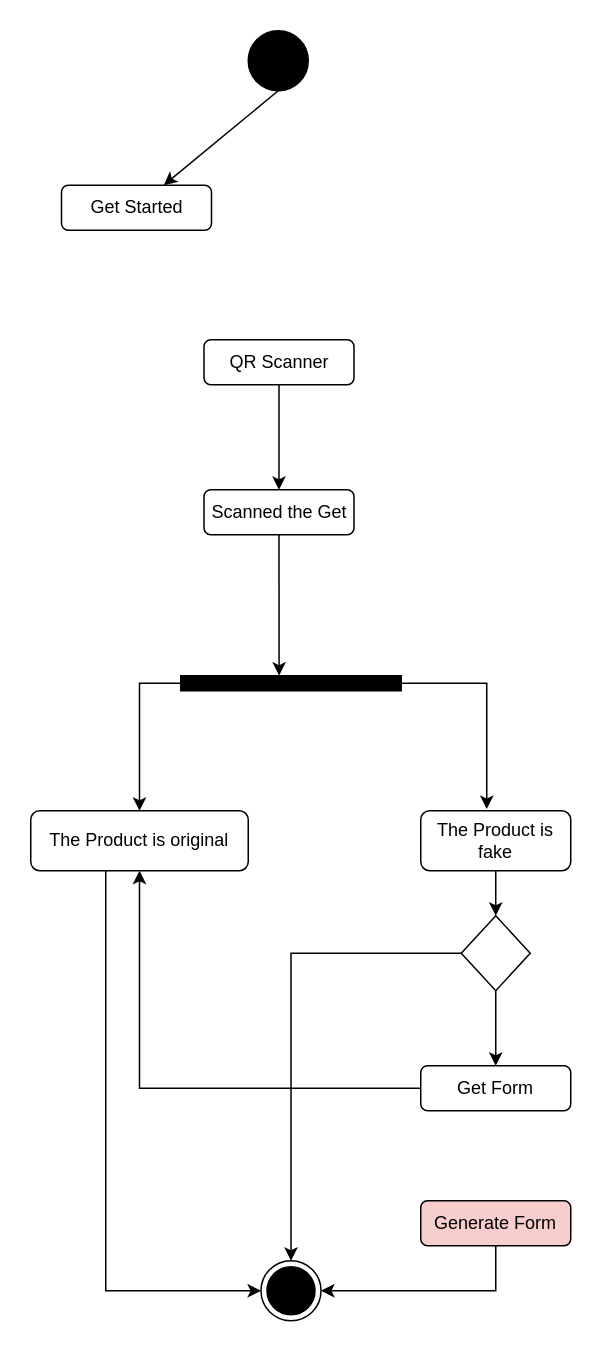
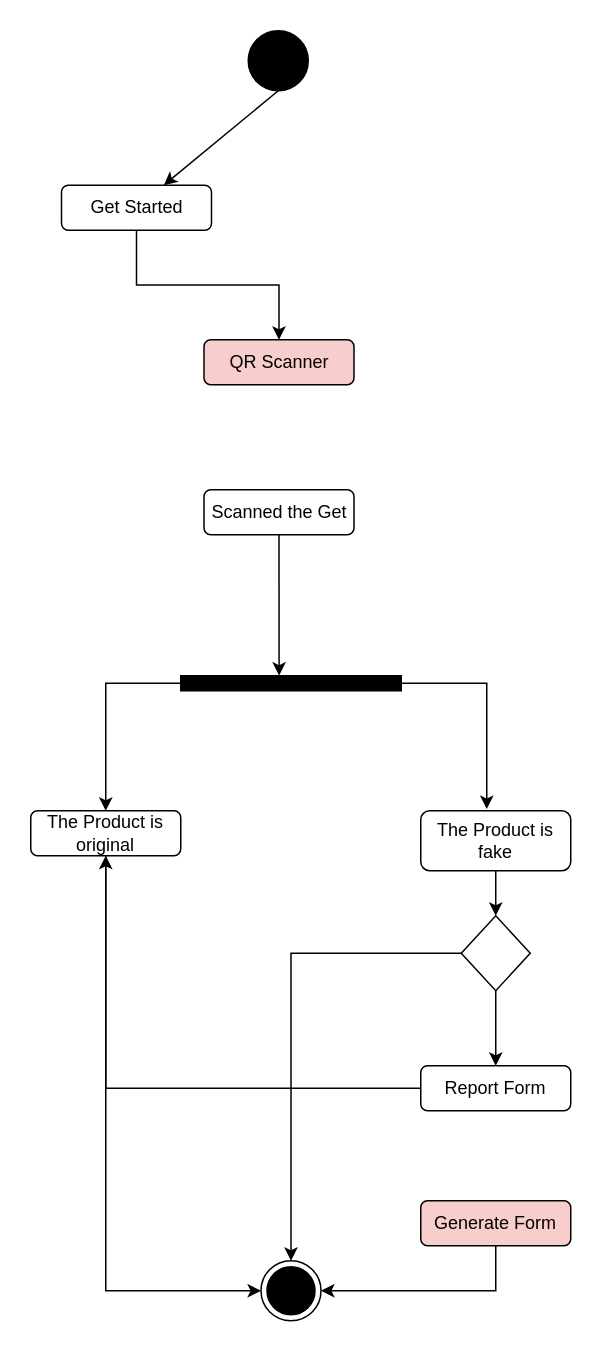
edge "Get Started" -> "QR Scanner": added
node "QR Scanner": fillcolor #ffffff -> #f8cecc
edge "QR Scanner" -> "Scanned the Get": removed
node "The Product is original": size 218x60 -> 150x45
node "Get Form": label "Get Form" -> "Report Form"
